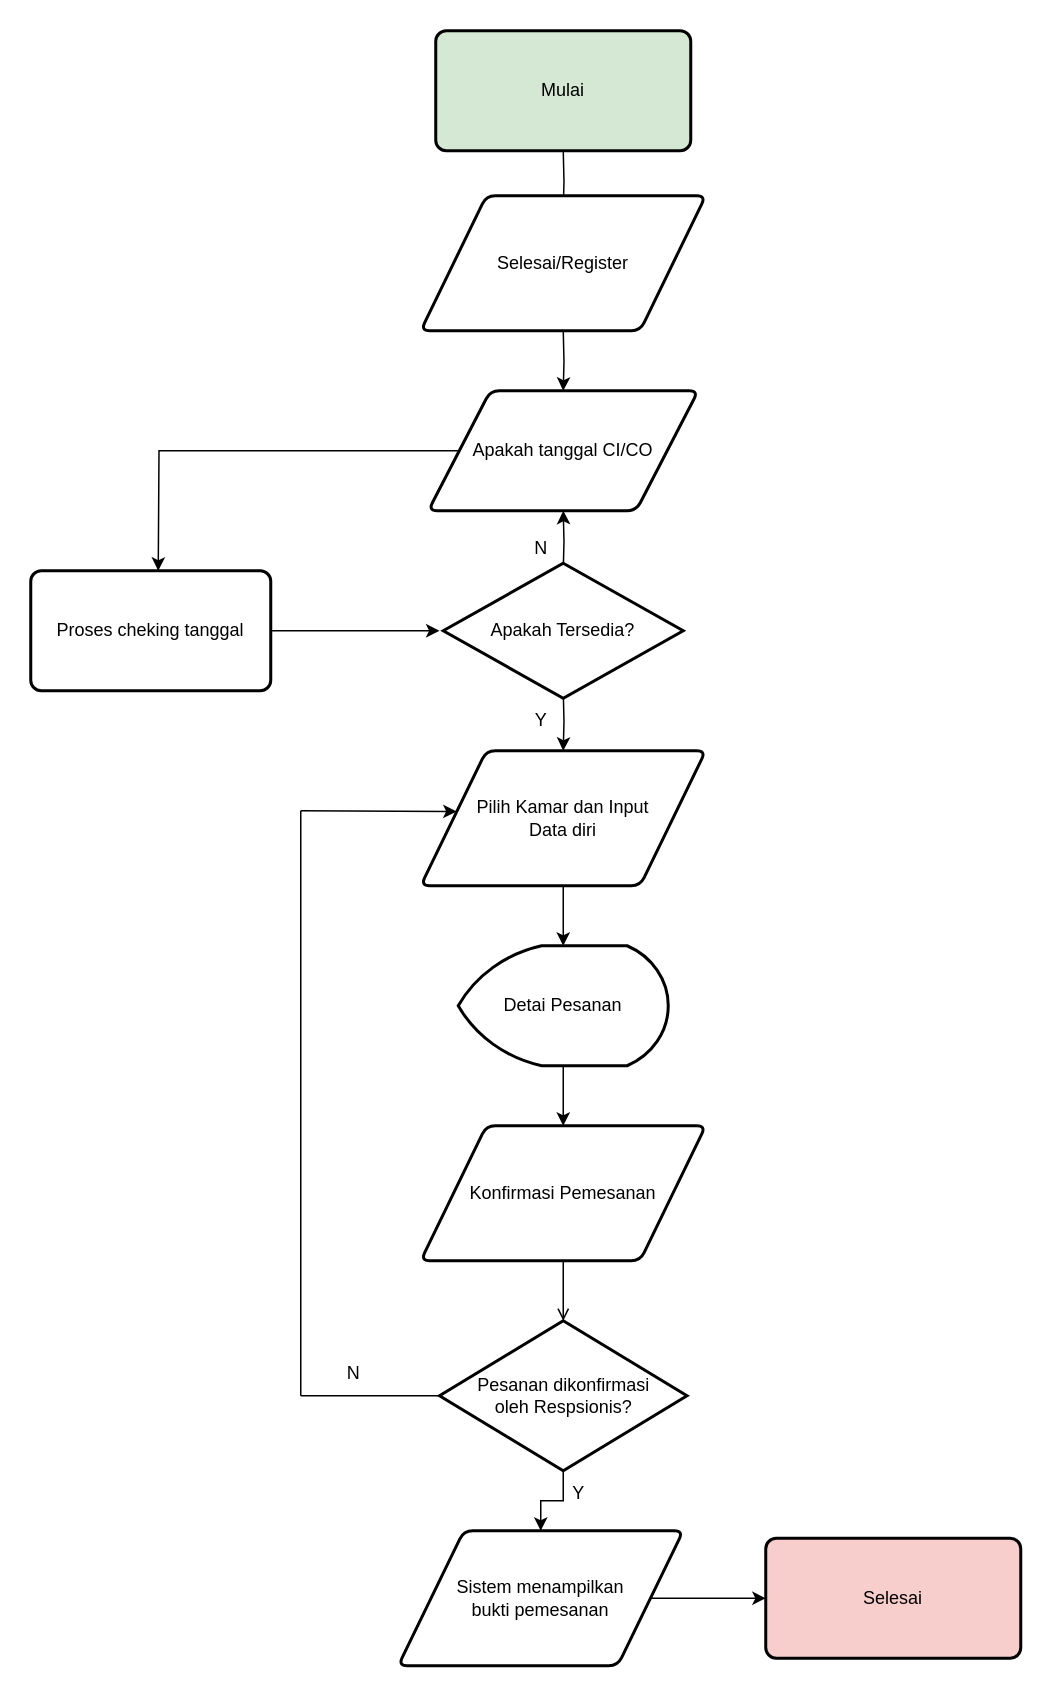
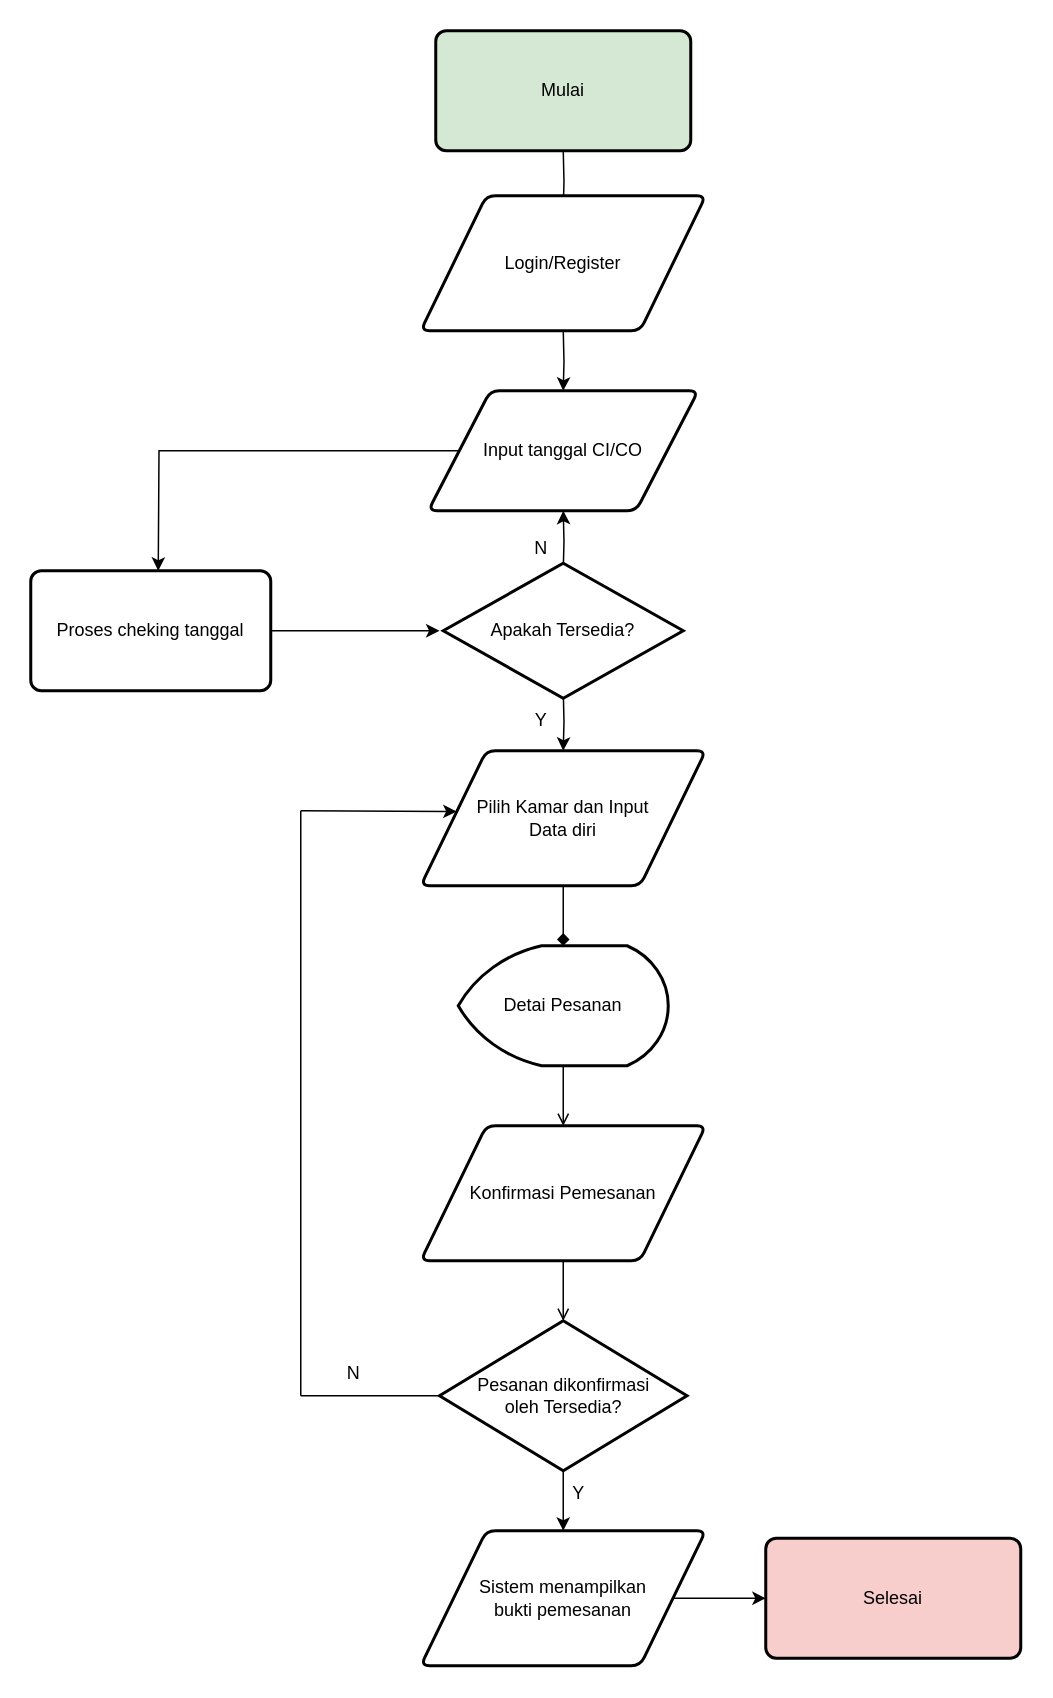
node "Selesai/Register": label "Selesai/Register" -> "Login/Register"
node "Apakah tanggal CI/CO": label "Apakah tanggal CI/CO" -> "Input tanggal CI/CO"
edge "Pilih Kamar dan Input Data diri" -> "Detai Pesanan": arrowhead classic -> diamond
edge "Detai Pesanan" -> "Konfirmasi Pemesanan": arrowhead classic -> open
node "Pesanan dikonfirmasi oleh Respsionis?": label "Pesanan dikonfirmasi oleh Respsionis?" -> "Pesanan dikonfirmasi oleh Tersedia?"
node "Sistem menampilkan bukti pemesanan": moved (541, 1598) -> (563, 1598)
